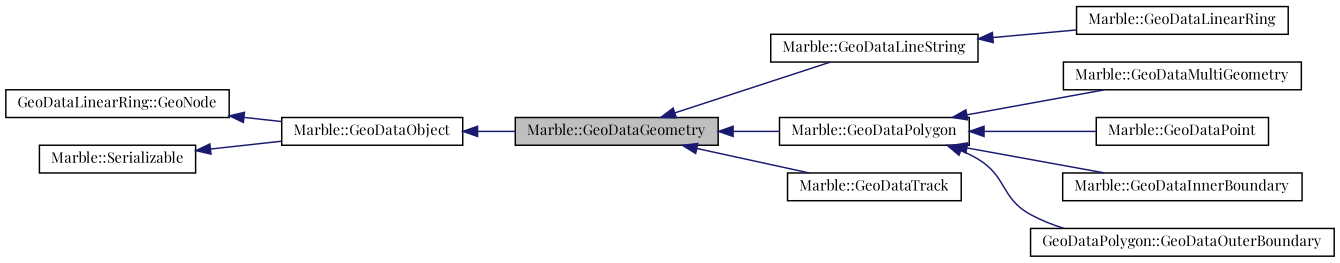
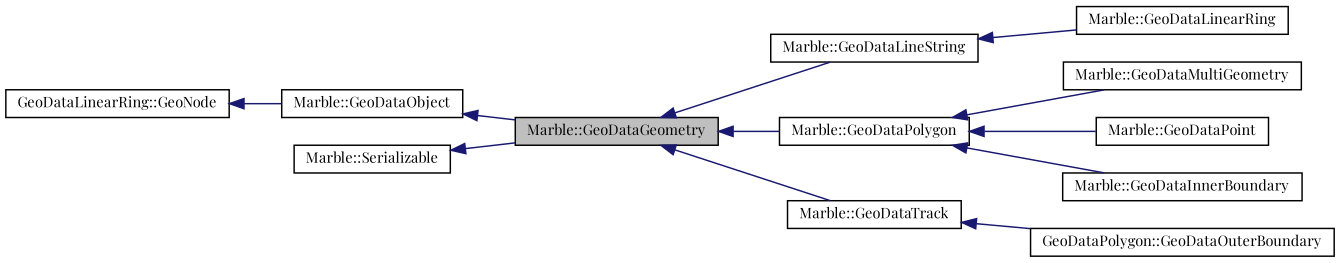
edge "Marble::GeoDataObject" -> "Marble::Serializable": now "Marble::GeoDataGeometry" -> "Marble::Serializable"
edge "GeoDataPolygon::GeoDataOuterBoundary" -> "Marble::GeoDataPolygon": now "GeoDataPolygon::GeoDataOuterBoundary" -> "Marble::GeoDataTrack"
